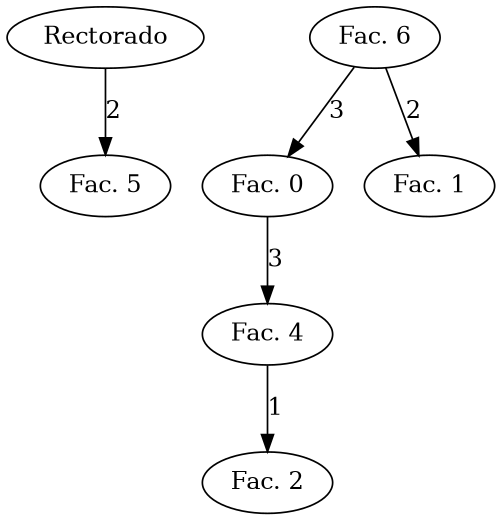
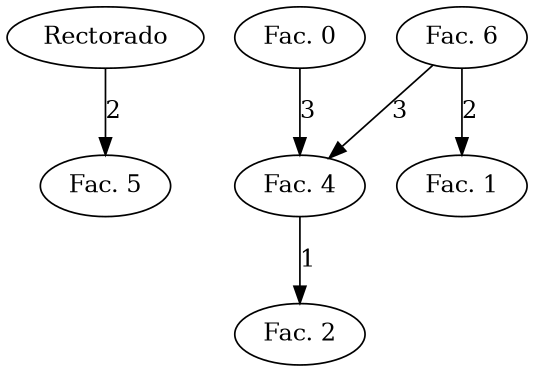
edge "Fac. 6" -> "Fac. 0": now "Fac. 6" -> "Fac. 4"
